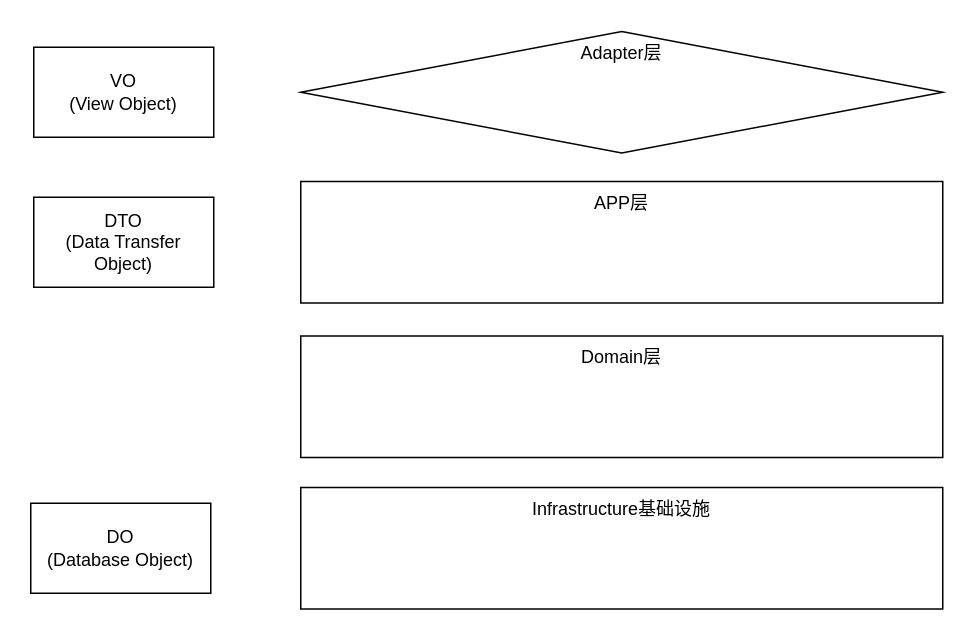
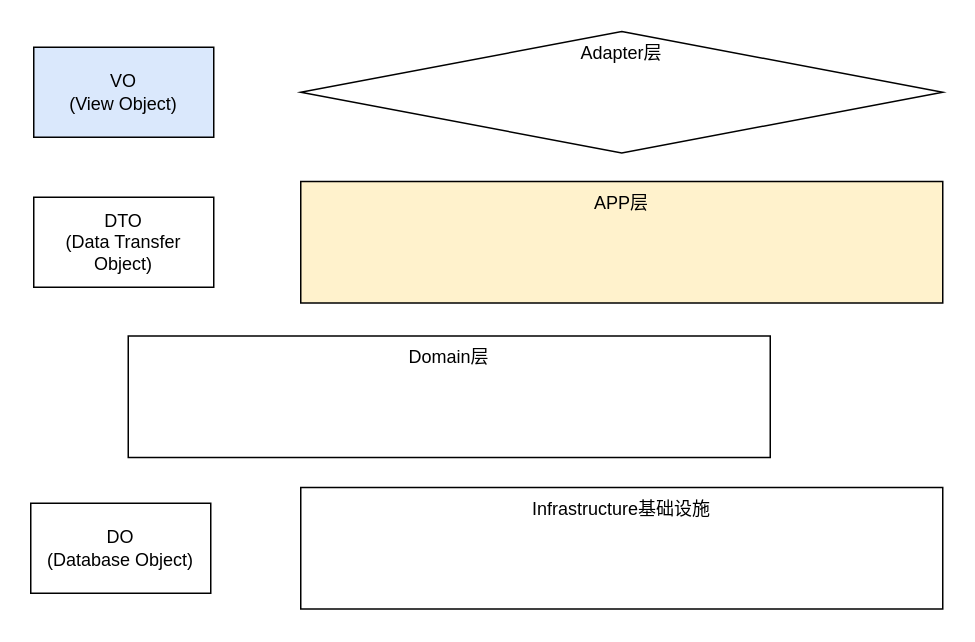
node "VO (View Object)": fillcolor #ffffff -> #dae8fc
node "APP层": fillcolor #ffffff -> #fff2cc
node "Domain层": moved (622, 397) -> (449, 397)
